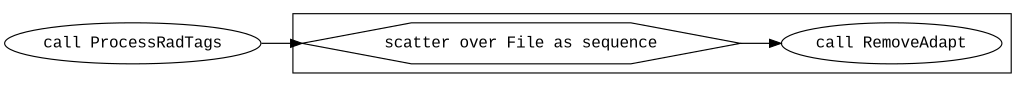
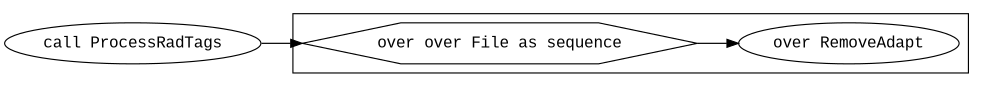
node "scatter over File as sequence": label "scatter over File as sequence" -> "over over File as sequence"
node "call RemoveAdapt": label "call RemoveAdapt" -> "over RemoveAdapt"
